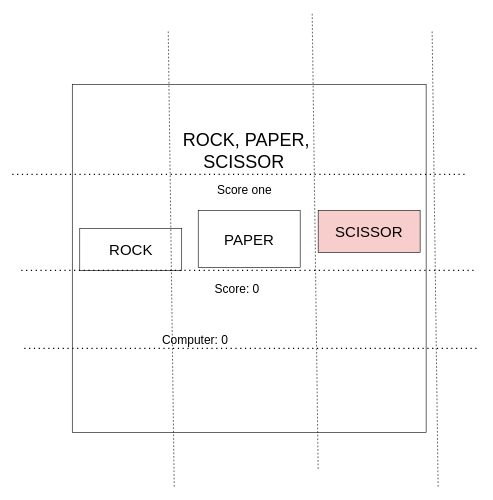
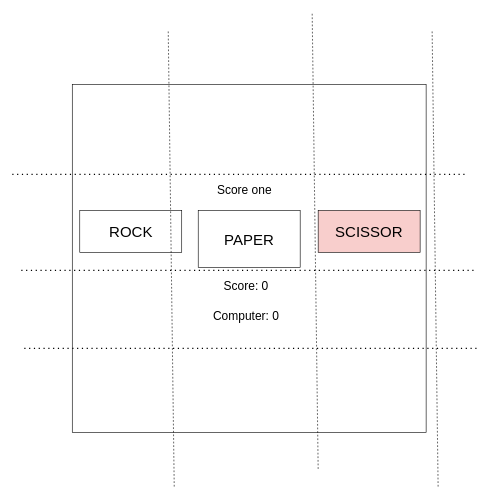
node "ROCK, PAPER, SCISSOR": removed
node "ROCK": moved (131, 249) -> (131, 231)
node "Score: 0": moved (237, 288) -> (246, 285)
node "Computer: 0": moved (195, 339) -> (246, 315)
